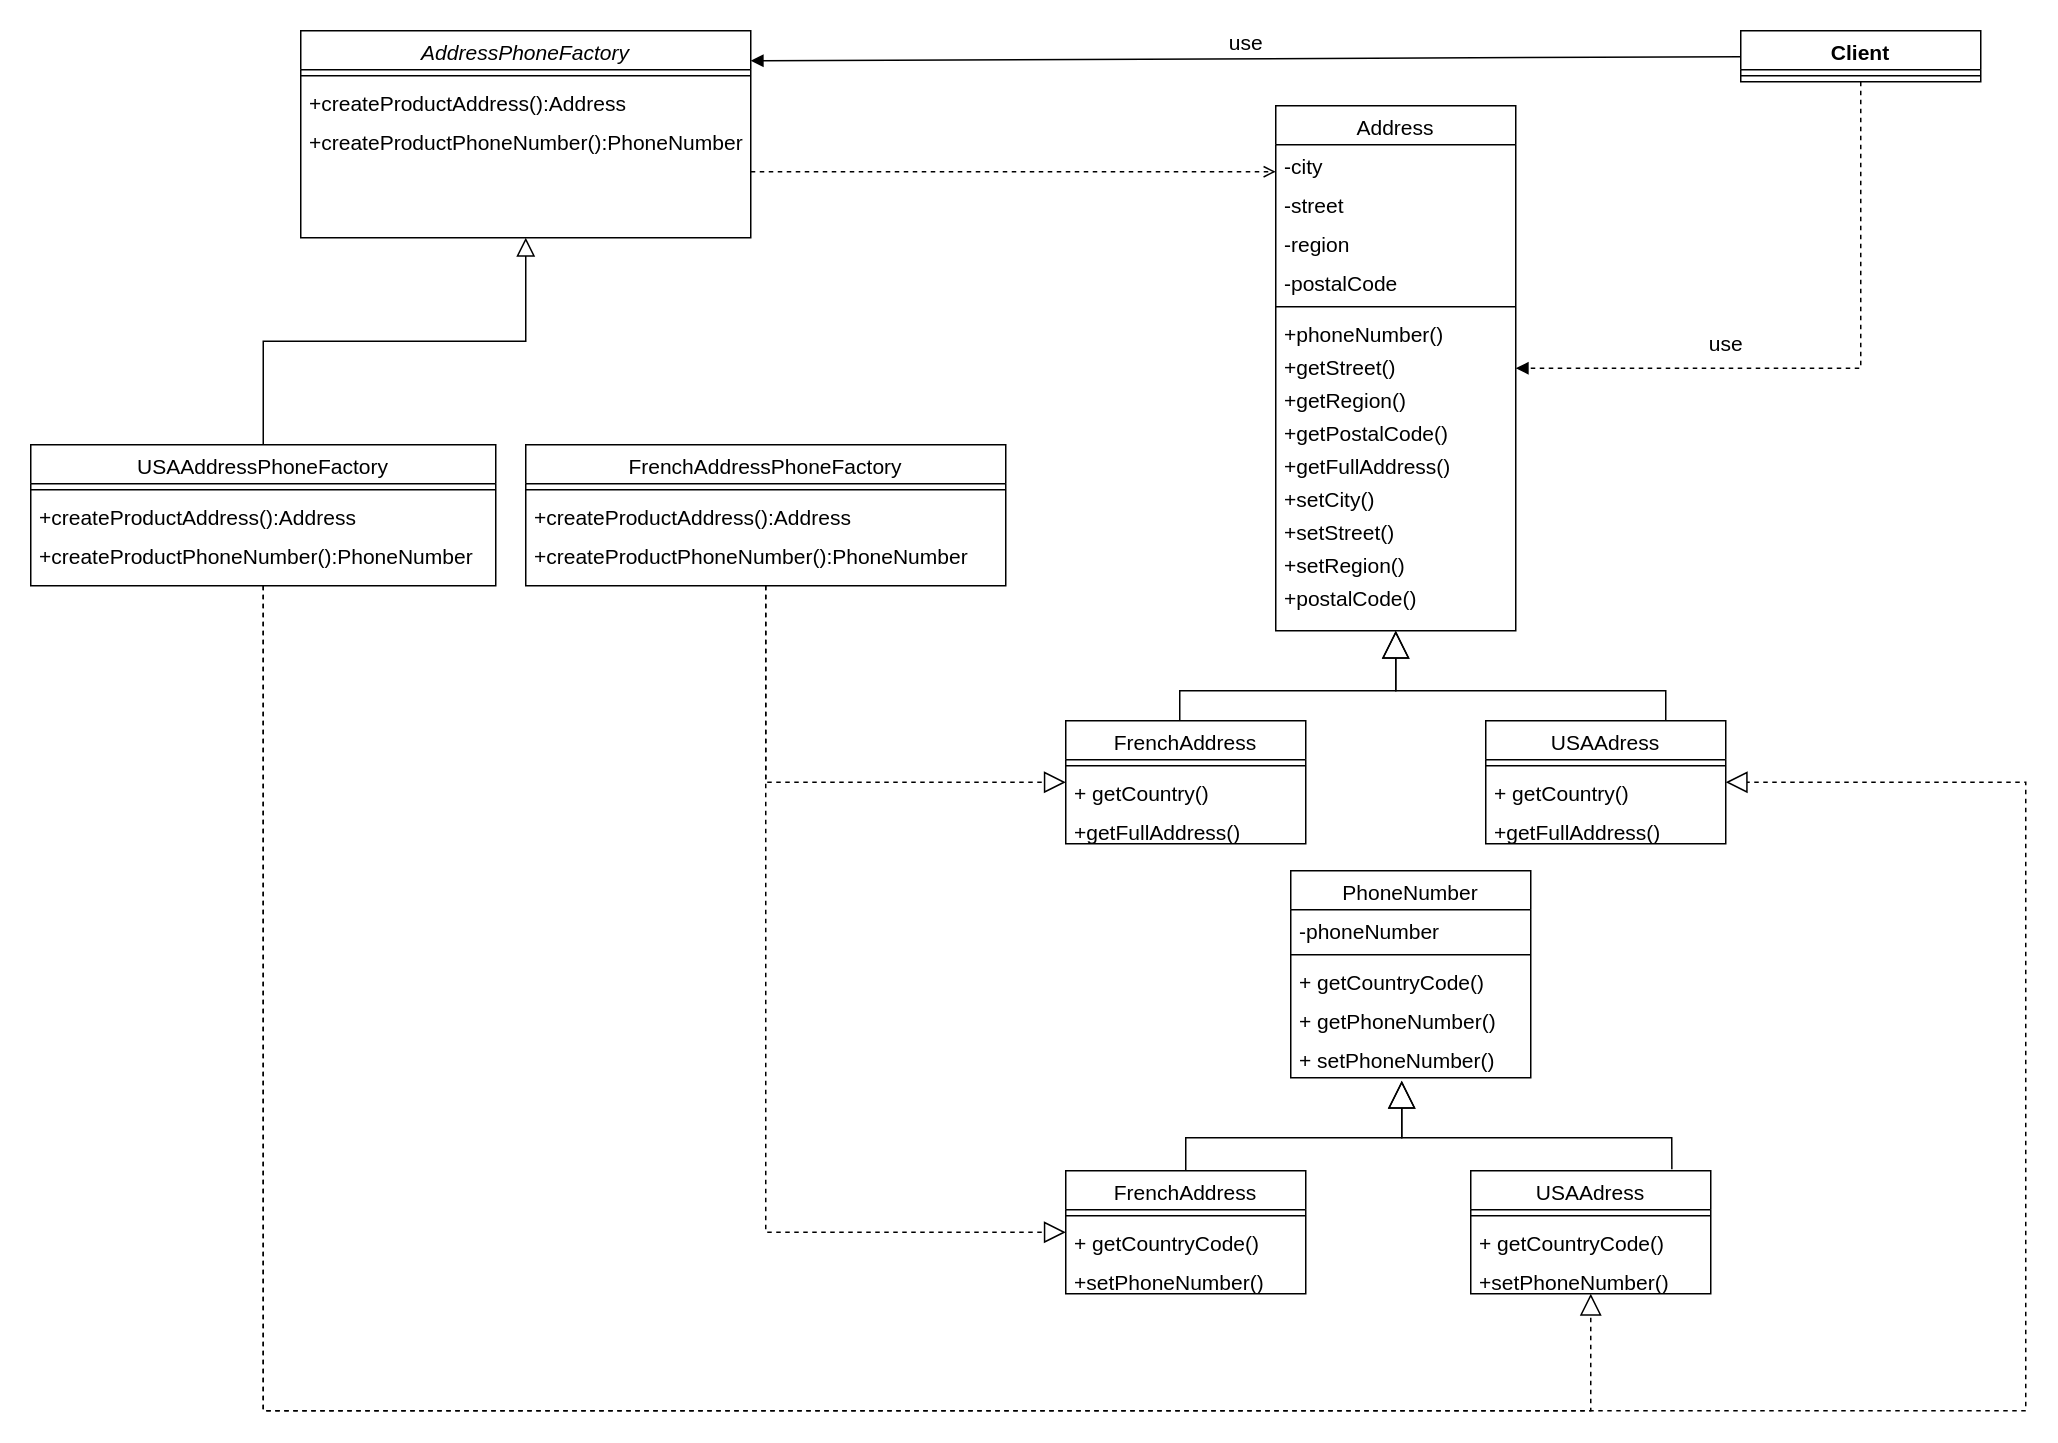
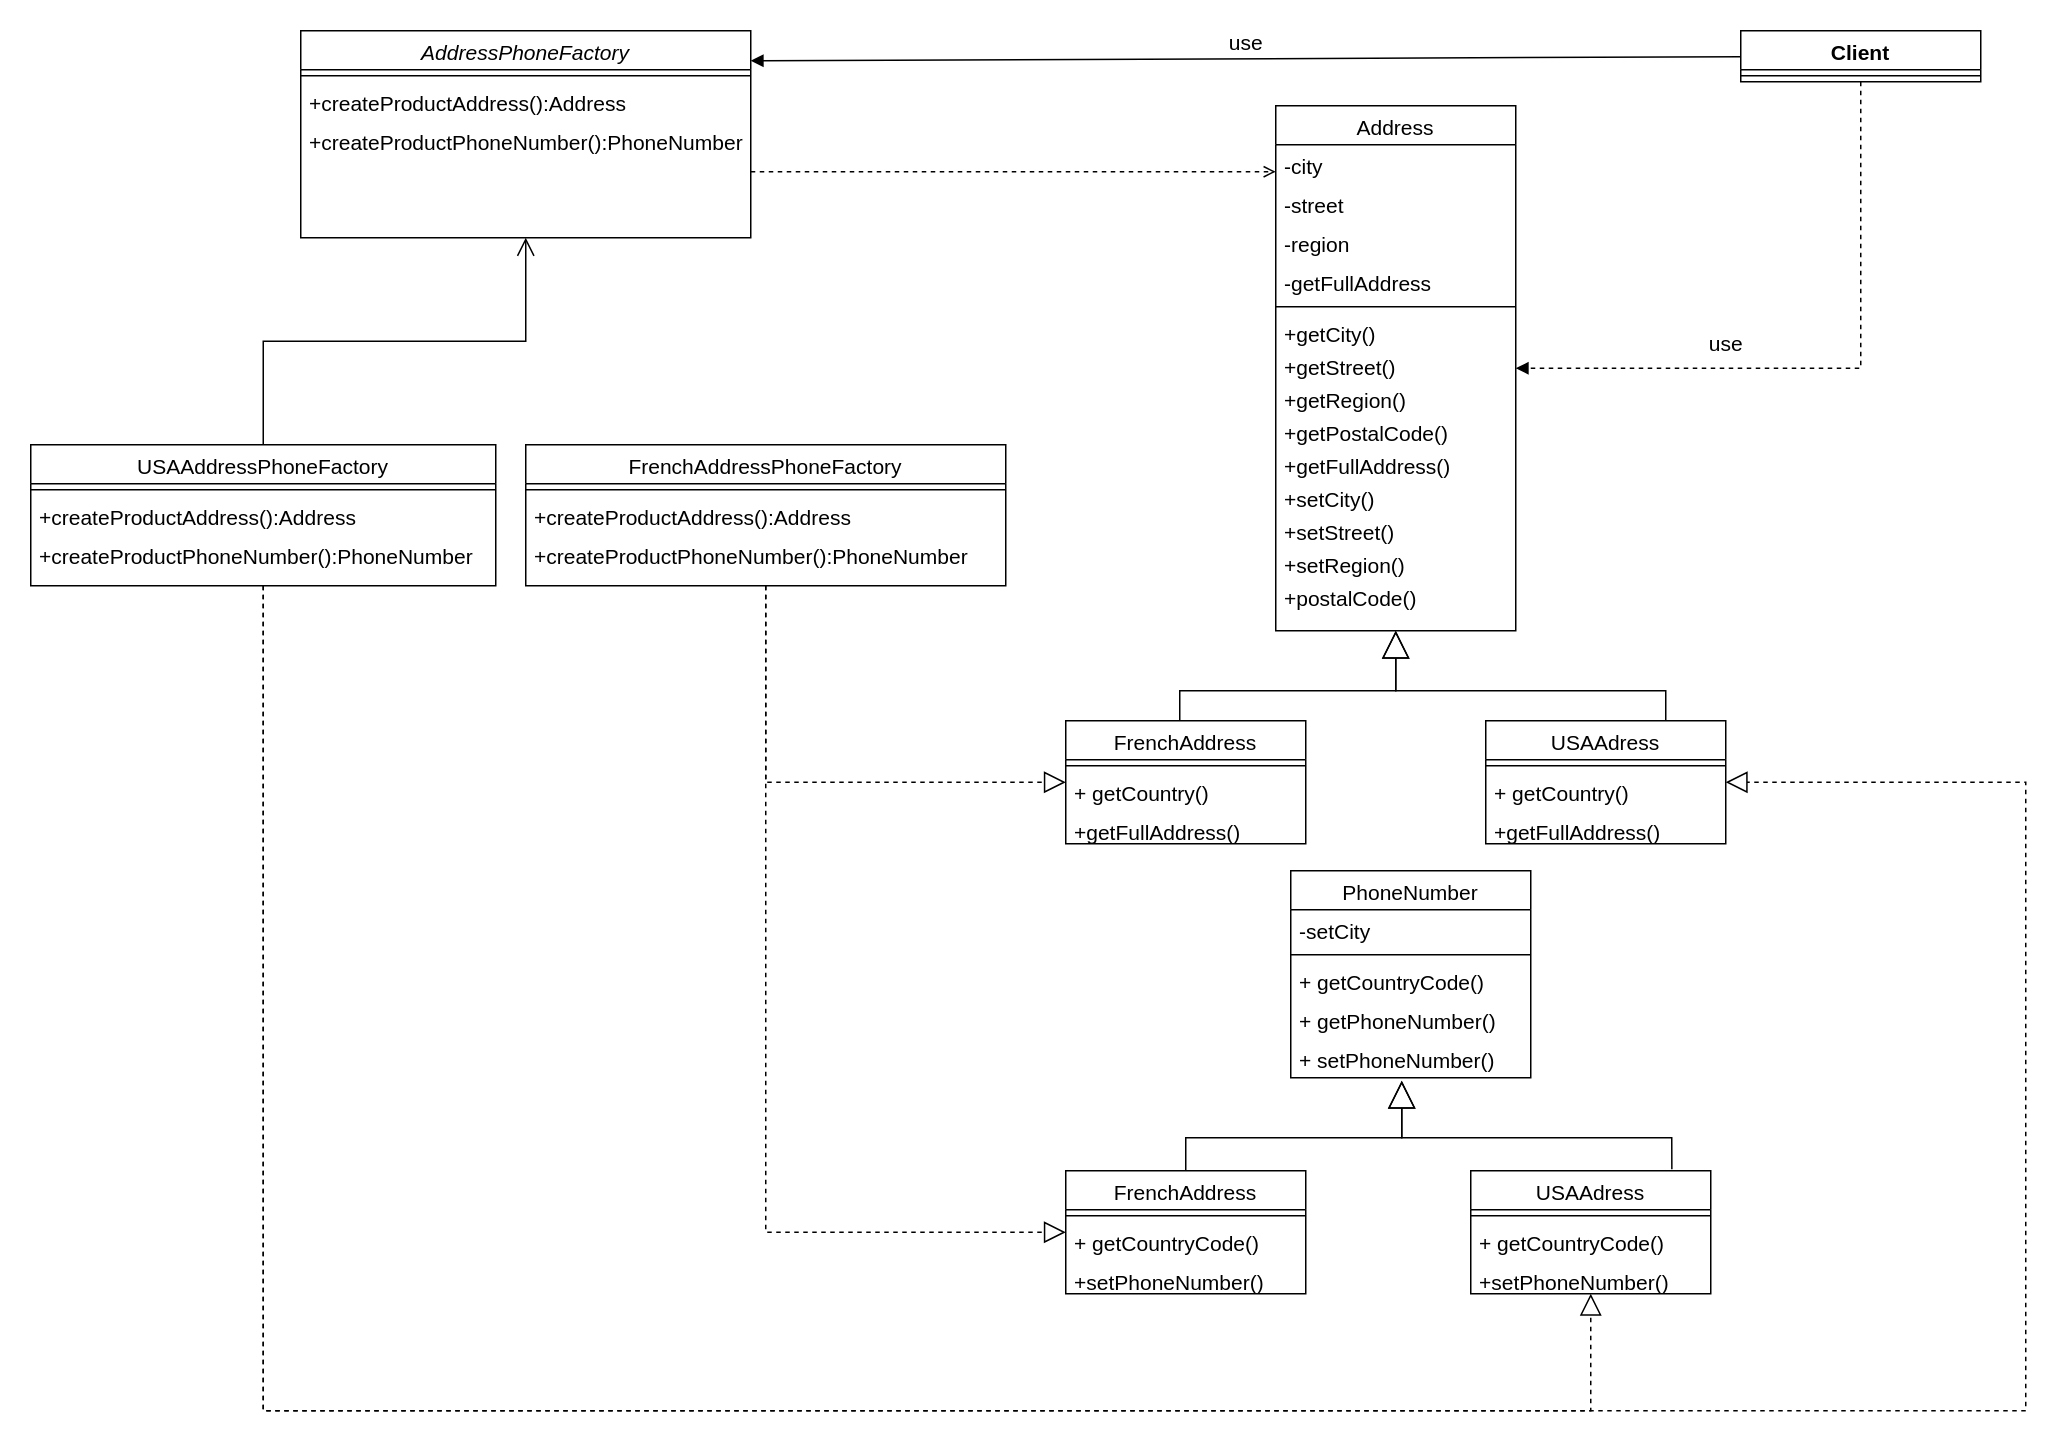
edge "USAAddressPhoneFactory" -> "AddressPhoneFactory": arrowhead block -> open
node "-postalCode": label "-postalCode" -> "-getFullAddress"
node "+phoneNumber()": label "+phoneNumber()" -> "+getCity()"
node "-phoneNumber": label "-phoneNumber" -> "-setCity"
